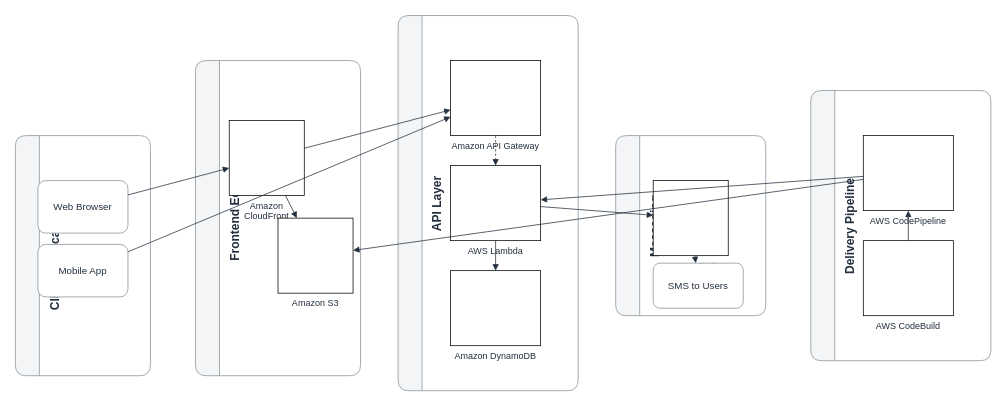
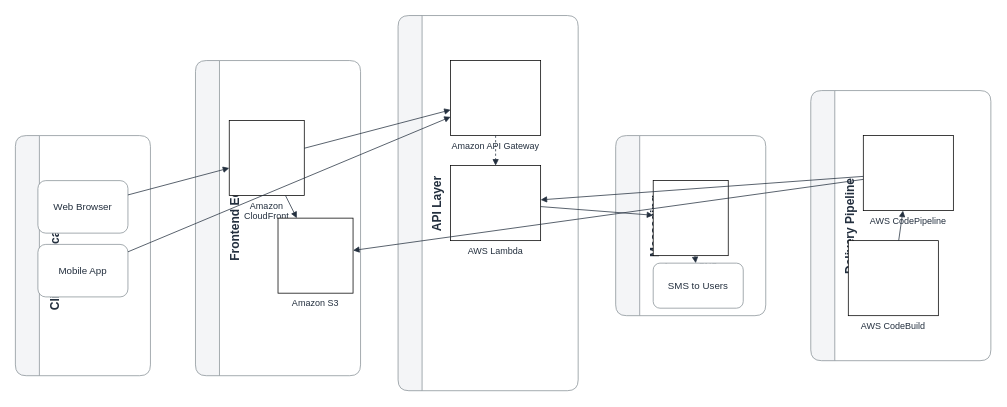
edge "AWS Lambda" -> "Amazon DynamoDB": removed
node "AWS CodeBuild": moved (908, 278) -> (893, 278)
node "Amazon DynamoDB": removed
